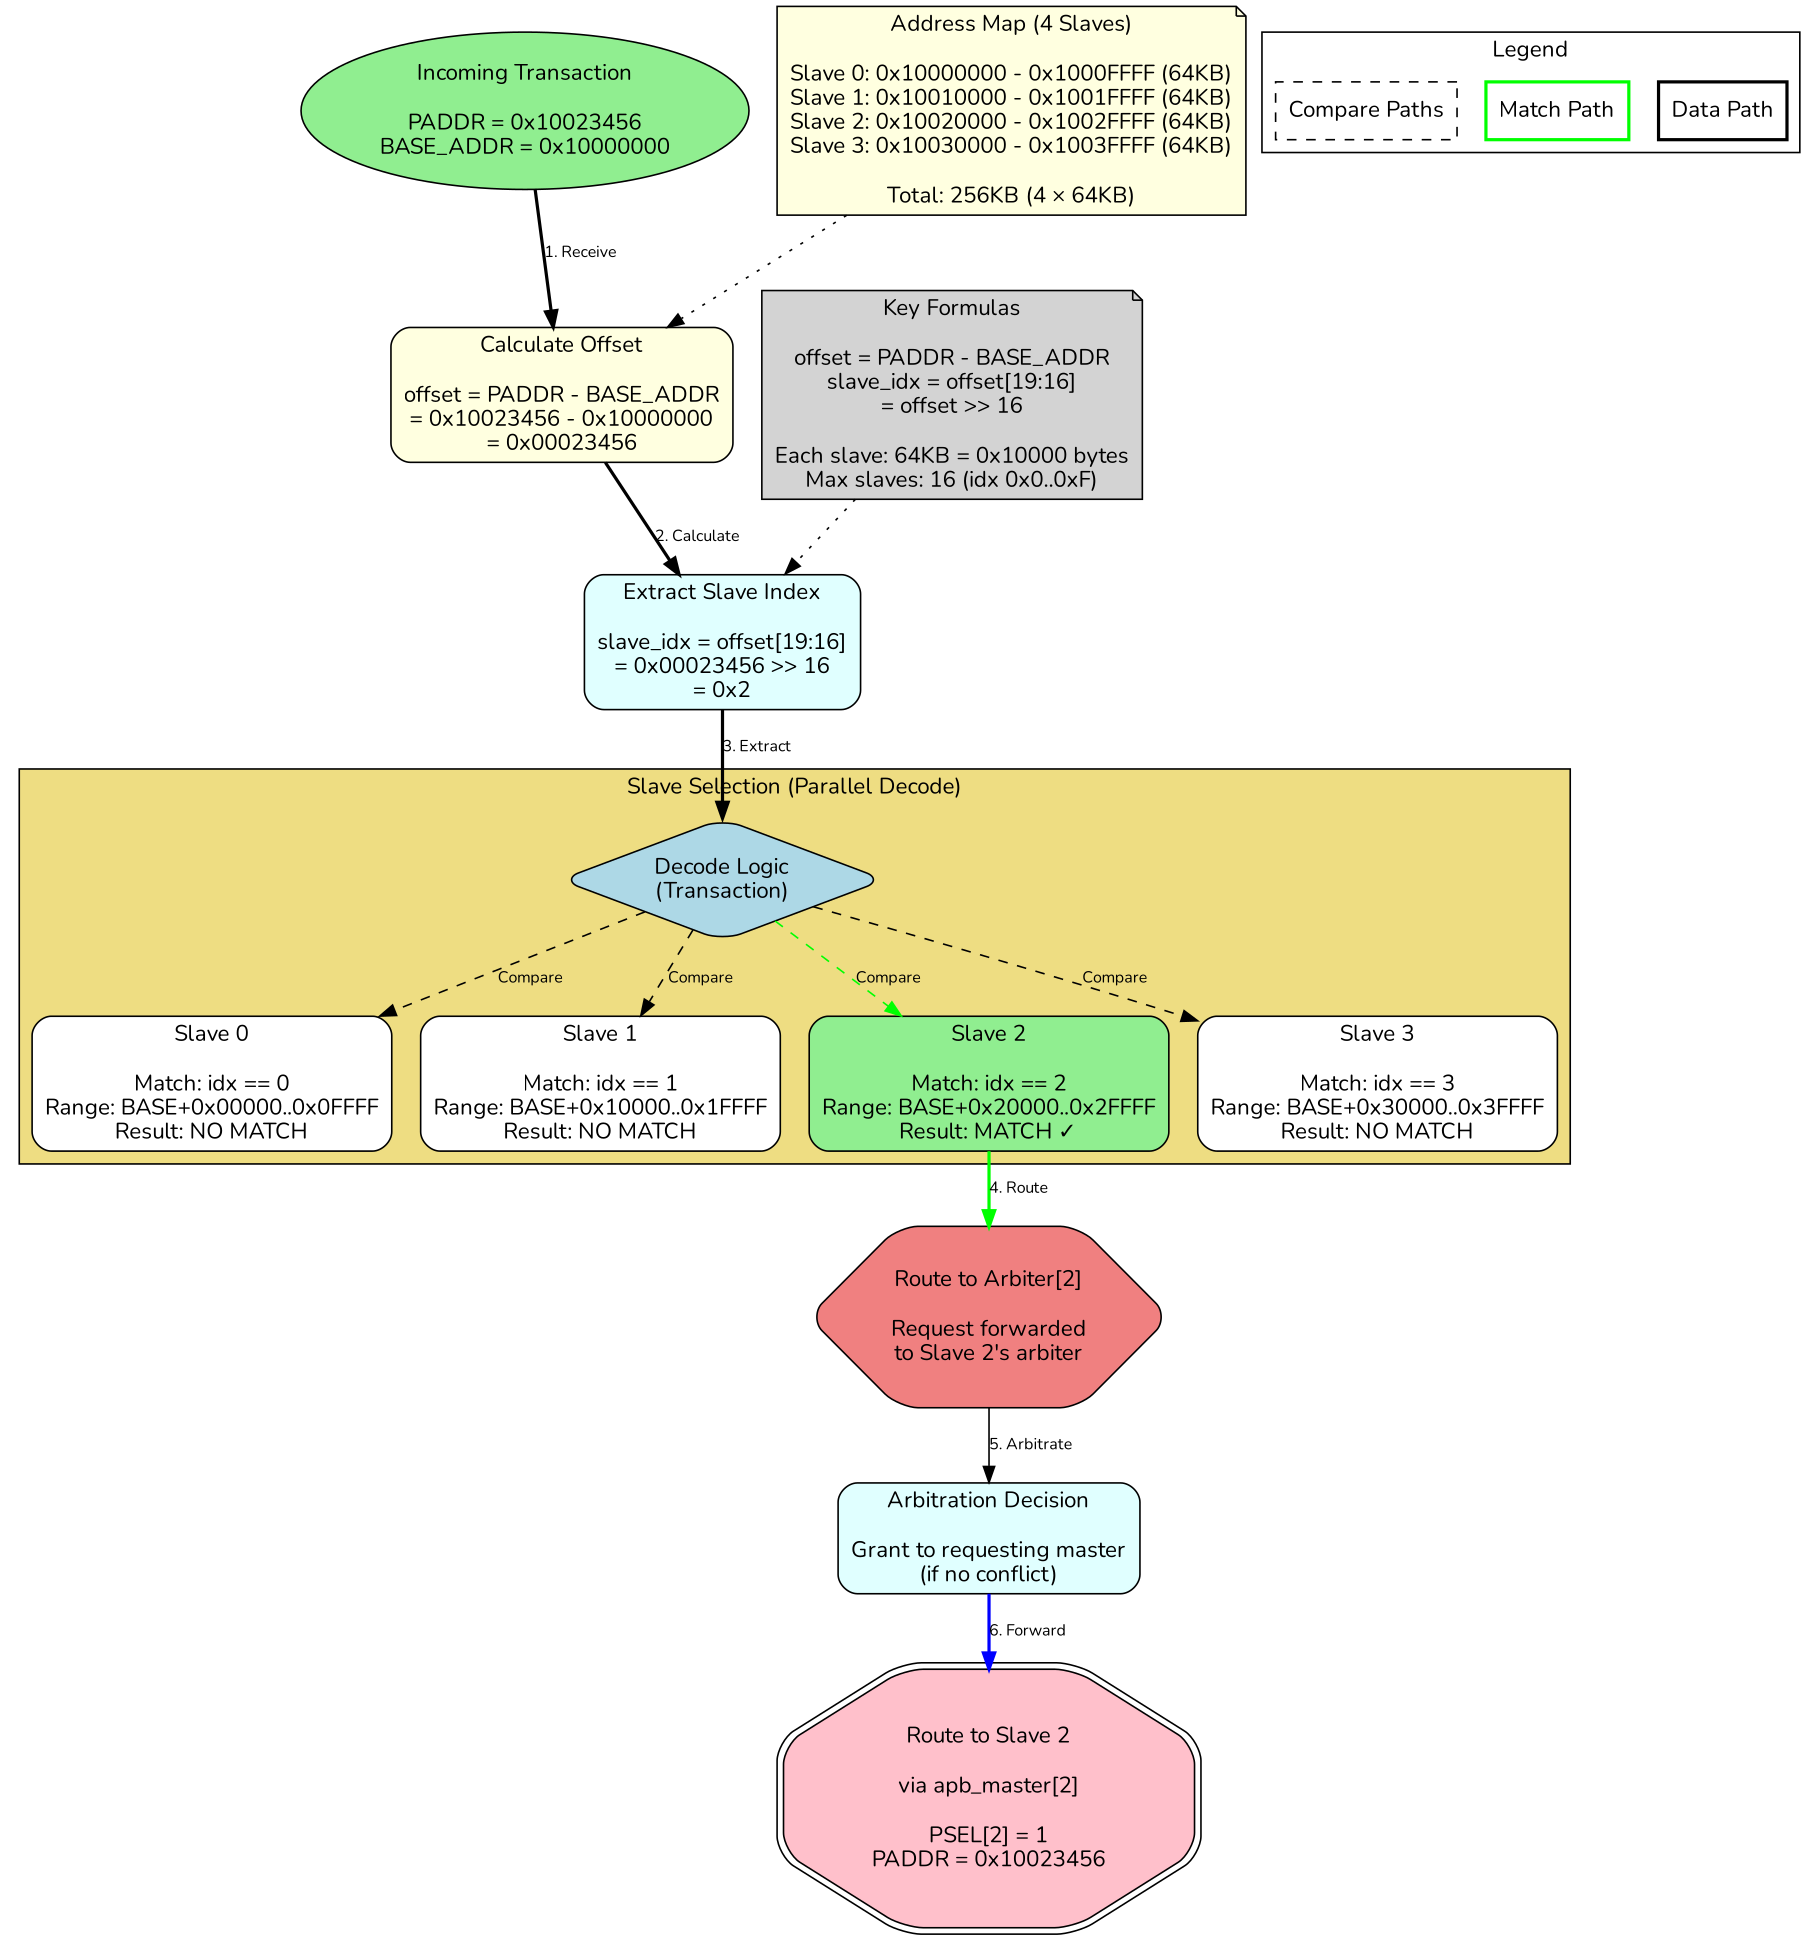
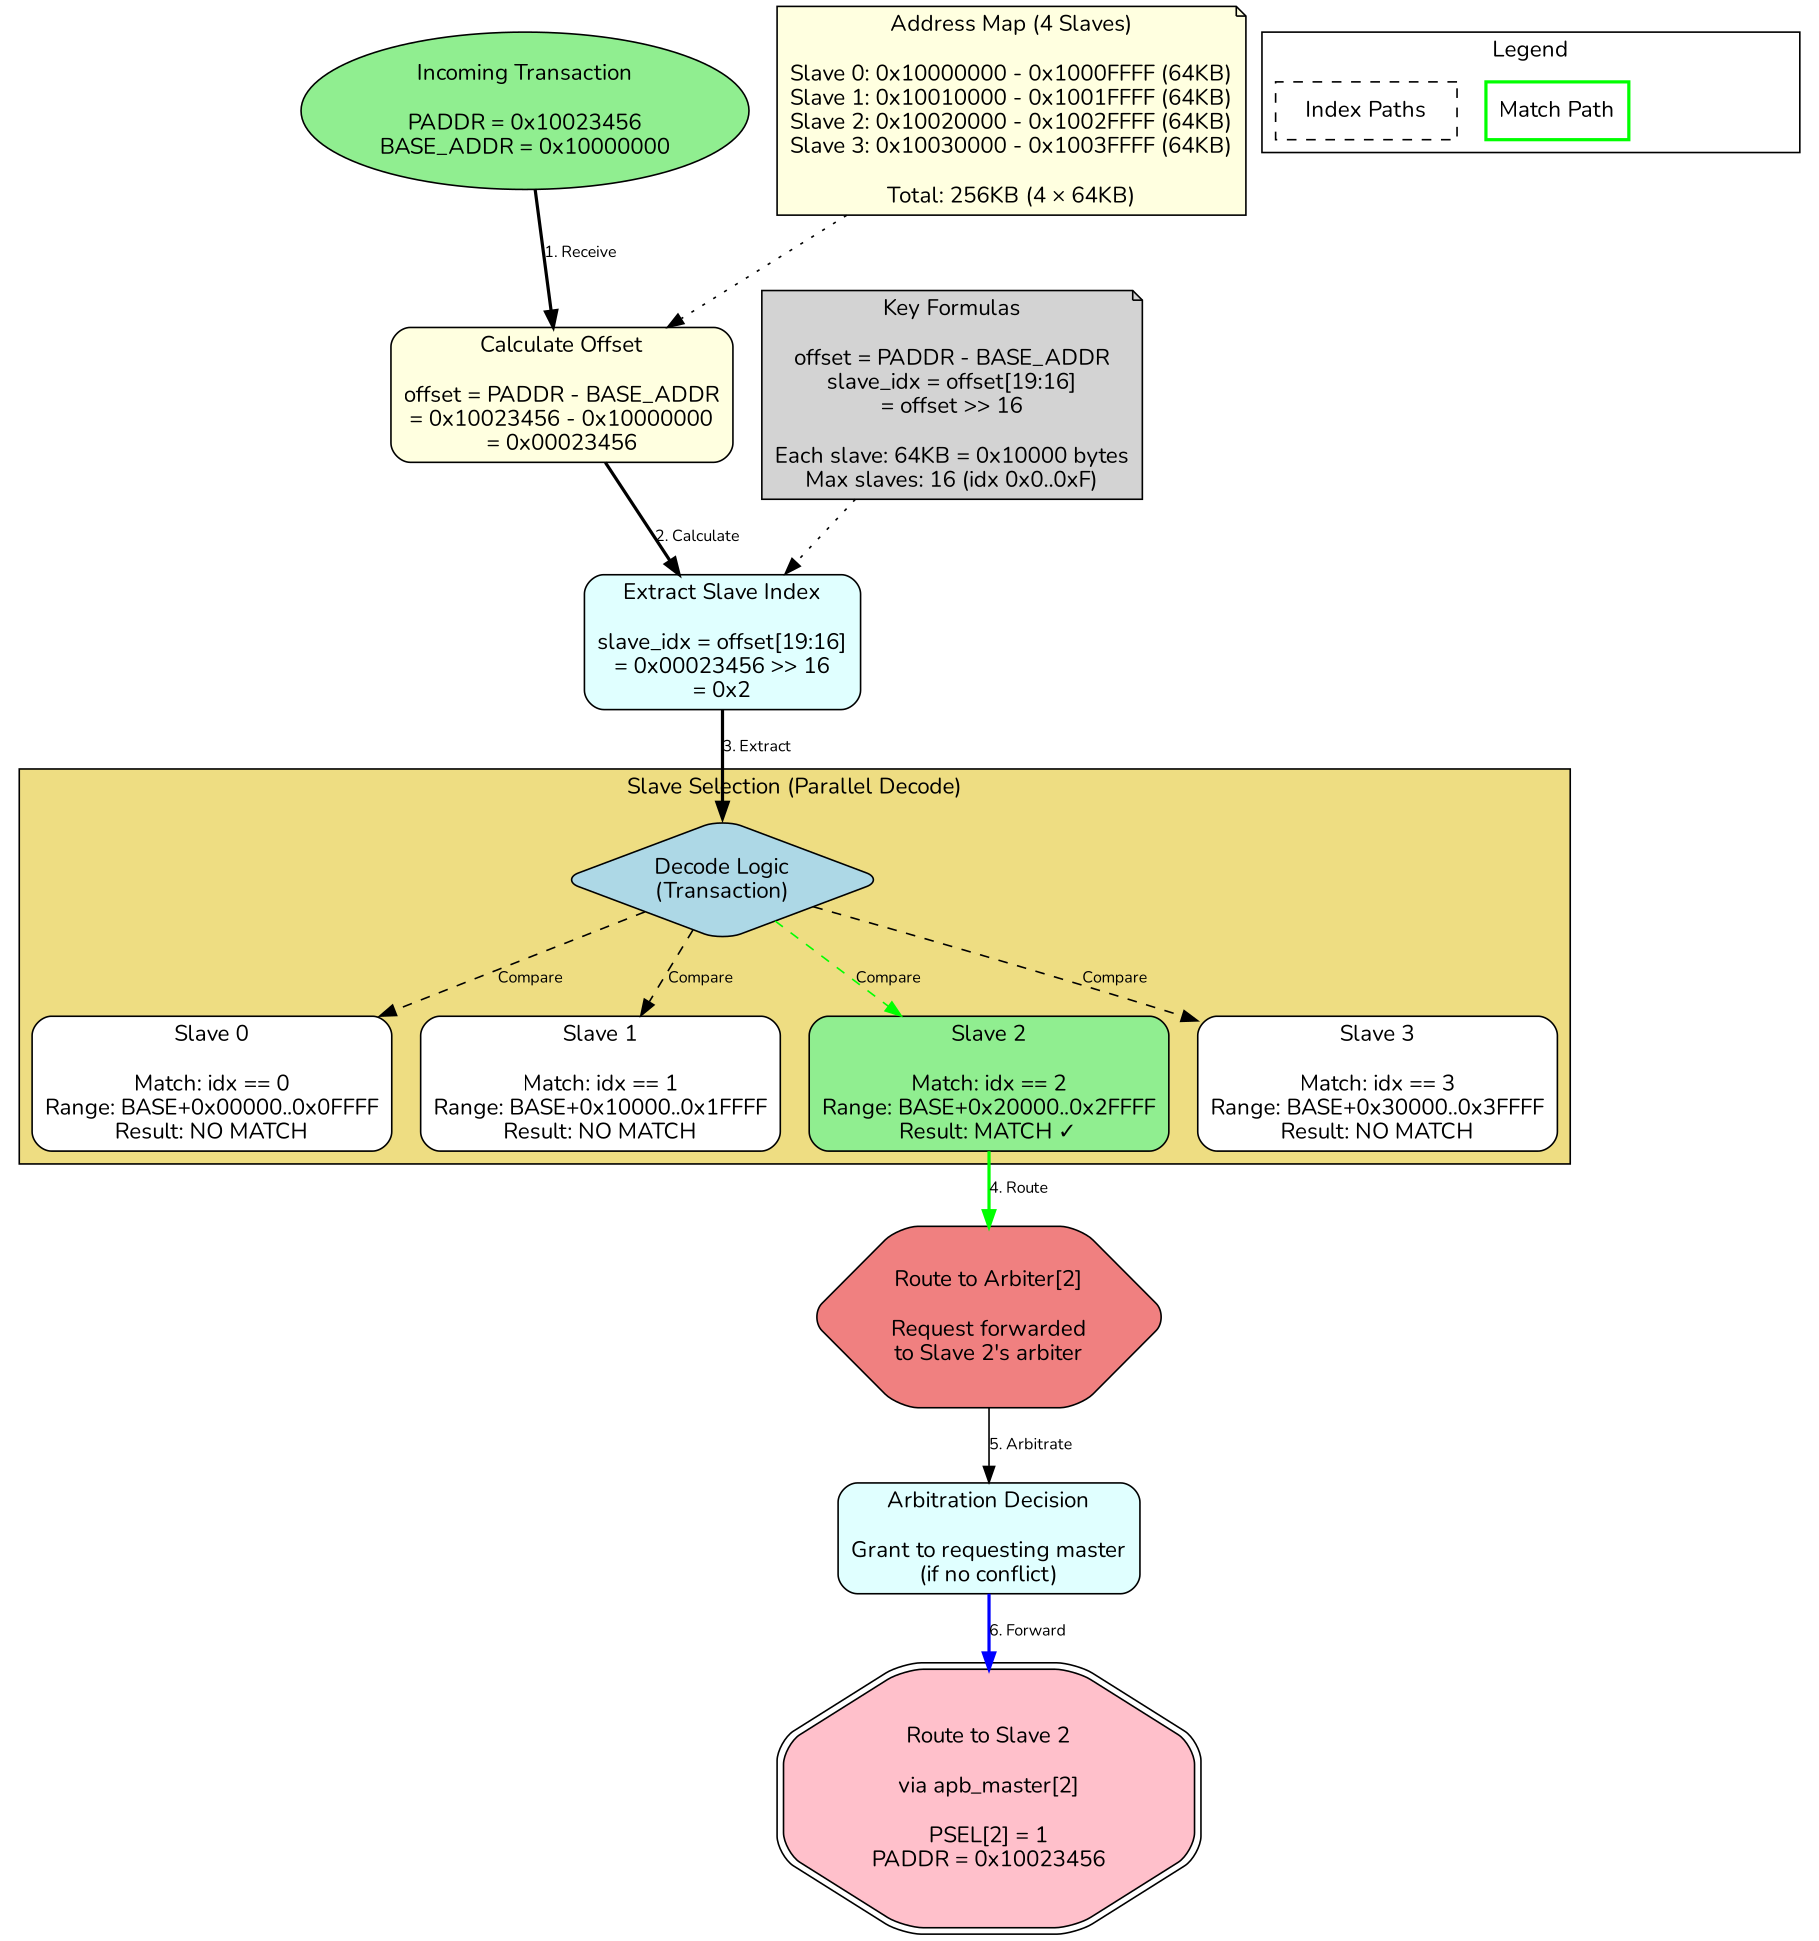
node "Compare Paths": label "Compare Paths" -> "Index Paths"
node "Data Path": removed
